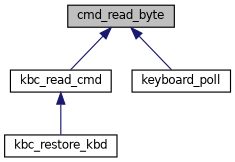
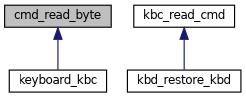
edge "kbc_read_cmd" -> "cmd_read_byte": removed
node "keyboard_poll": label "keyboard_poll" -> "keyboard_kbc"
node "kbc_restore_kbd": label "kbc_restore_kbd" -> "kbd_restore_kbd"
